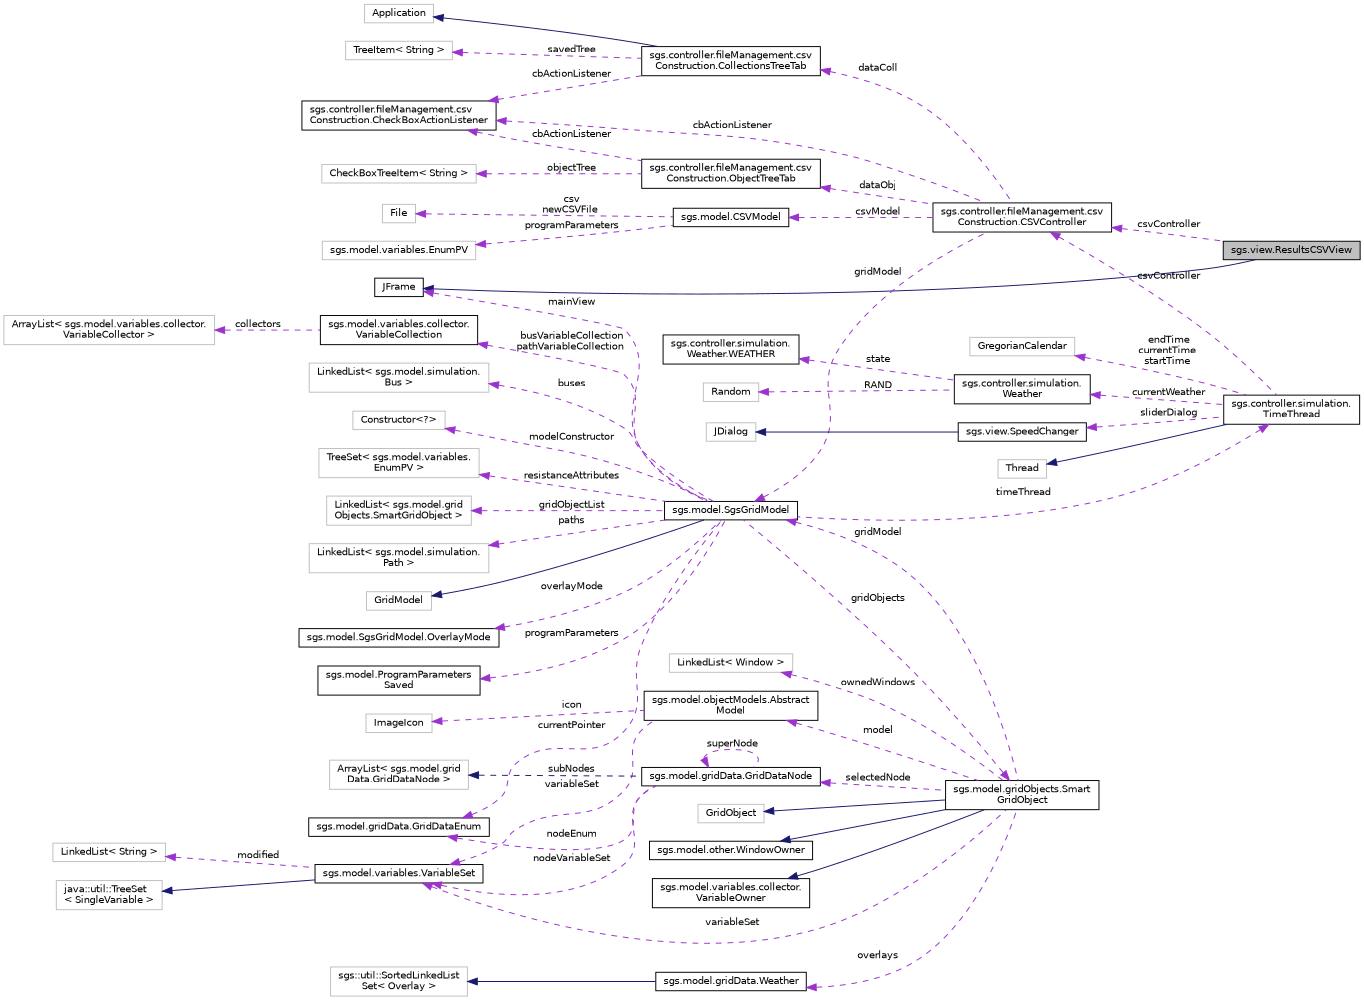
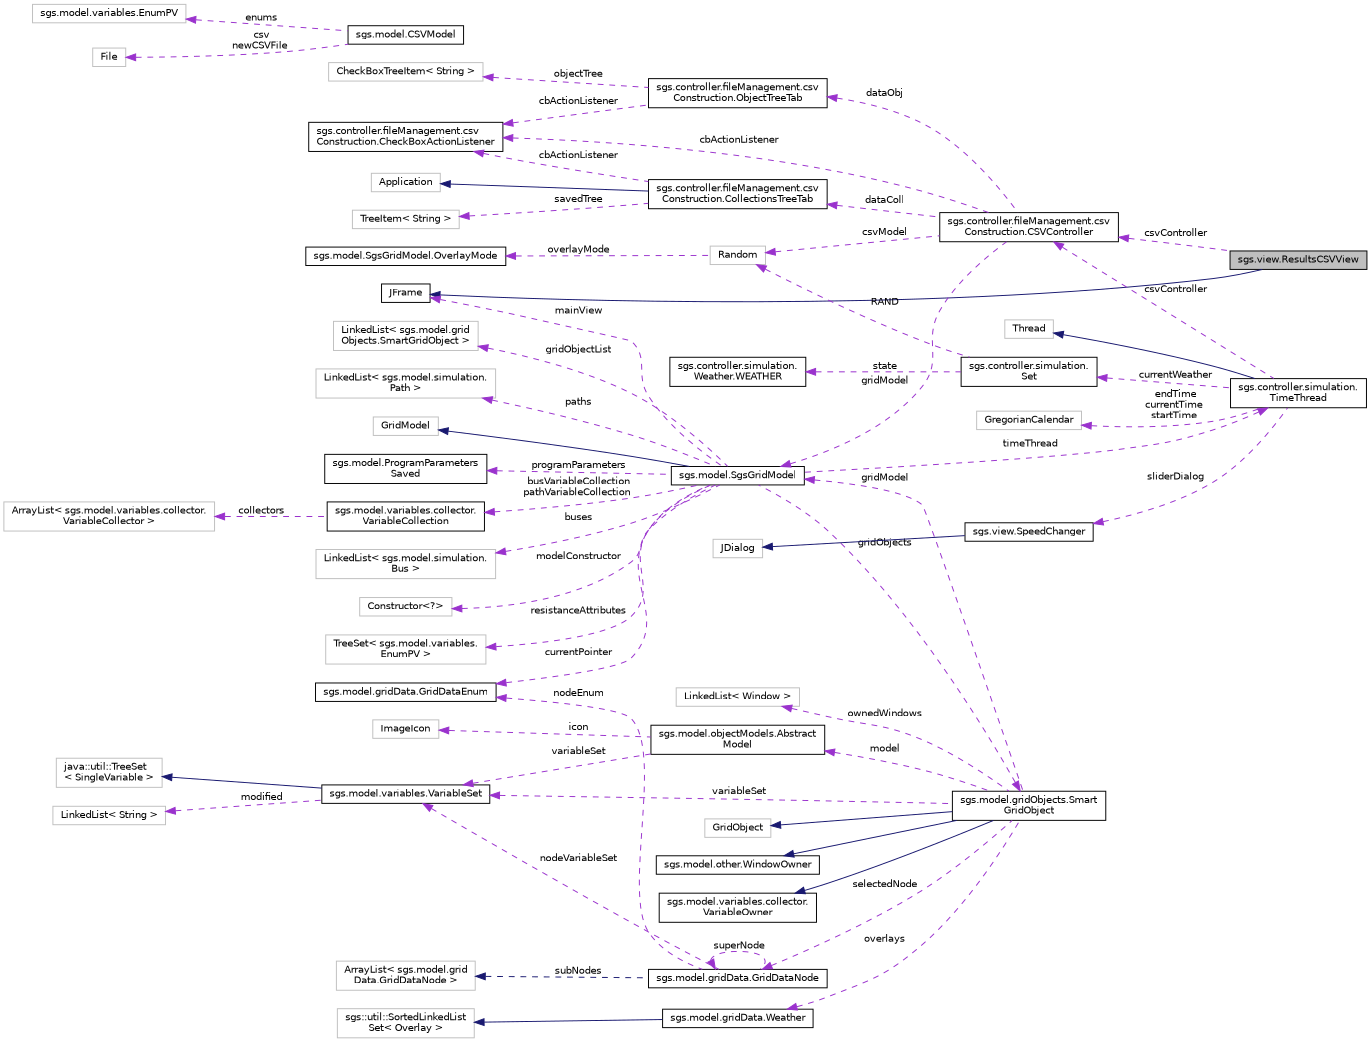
edge "sgs.controller.fileManagement.csv Construction.CSVController" -> "sgs.model.CSVModel": now "sgs.controller.fileManagement.csv Construction.CSVController" -> "Random"
edge "sgs.model.CSVModel" -> "sgs.model.variables.EnumPV": label " programParameters" -> " enums"
node "sgs.controller.simulation. Weather": label "sgs.controller.simulation. Weather" -> "sgs.controller.simulation. Set"
edge "sgs.model.SgsGridModel" -> "sgs.model.SgsGridModel.OverlayMode": now "Random" -> "sgs.model.SgsGridModel.OverlayMode"
